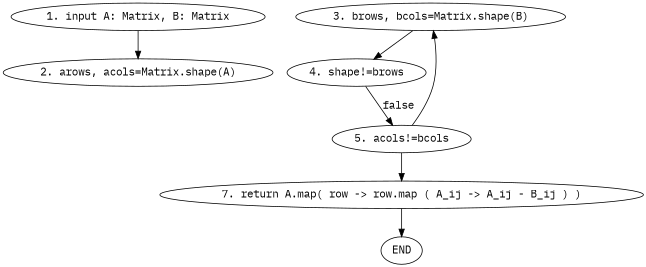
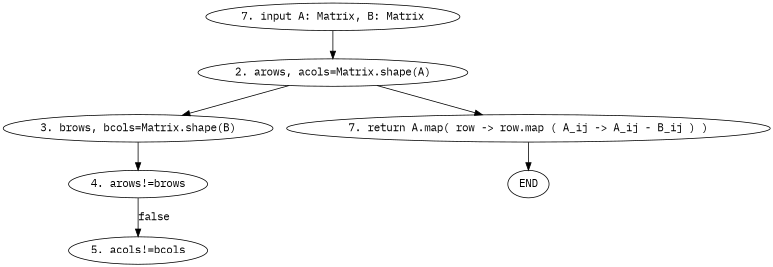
node "1. input A: Matrix, B: Matrix": label "1. input A: Matrix, B: Matrix" -> "7. input A: Matrix, B: Matrix"
node "4. shape!=brows": label "4. shape!=brows" -> "4. arows!=brows"
edge "5. acols!=bcols" -> "3. brows, bcols=Matrix.shape(B)": now "2. arows, acols=Matrix.shape(A)" -> "3. brows, bcols=Matrix.shape(B)"
edge "5. acols!=bcols" -> "7. return A.map( row -> row.map ( A_ij -> A_ij - B_ij ) )": now "2. arows, acols=Matrix.shape(A)" -> "7. return A.map( row -> row.map ( A_ij -> A_ij - B_ij ) )"
